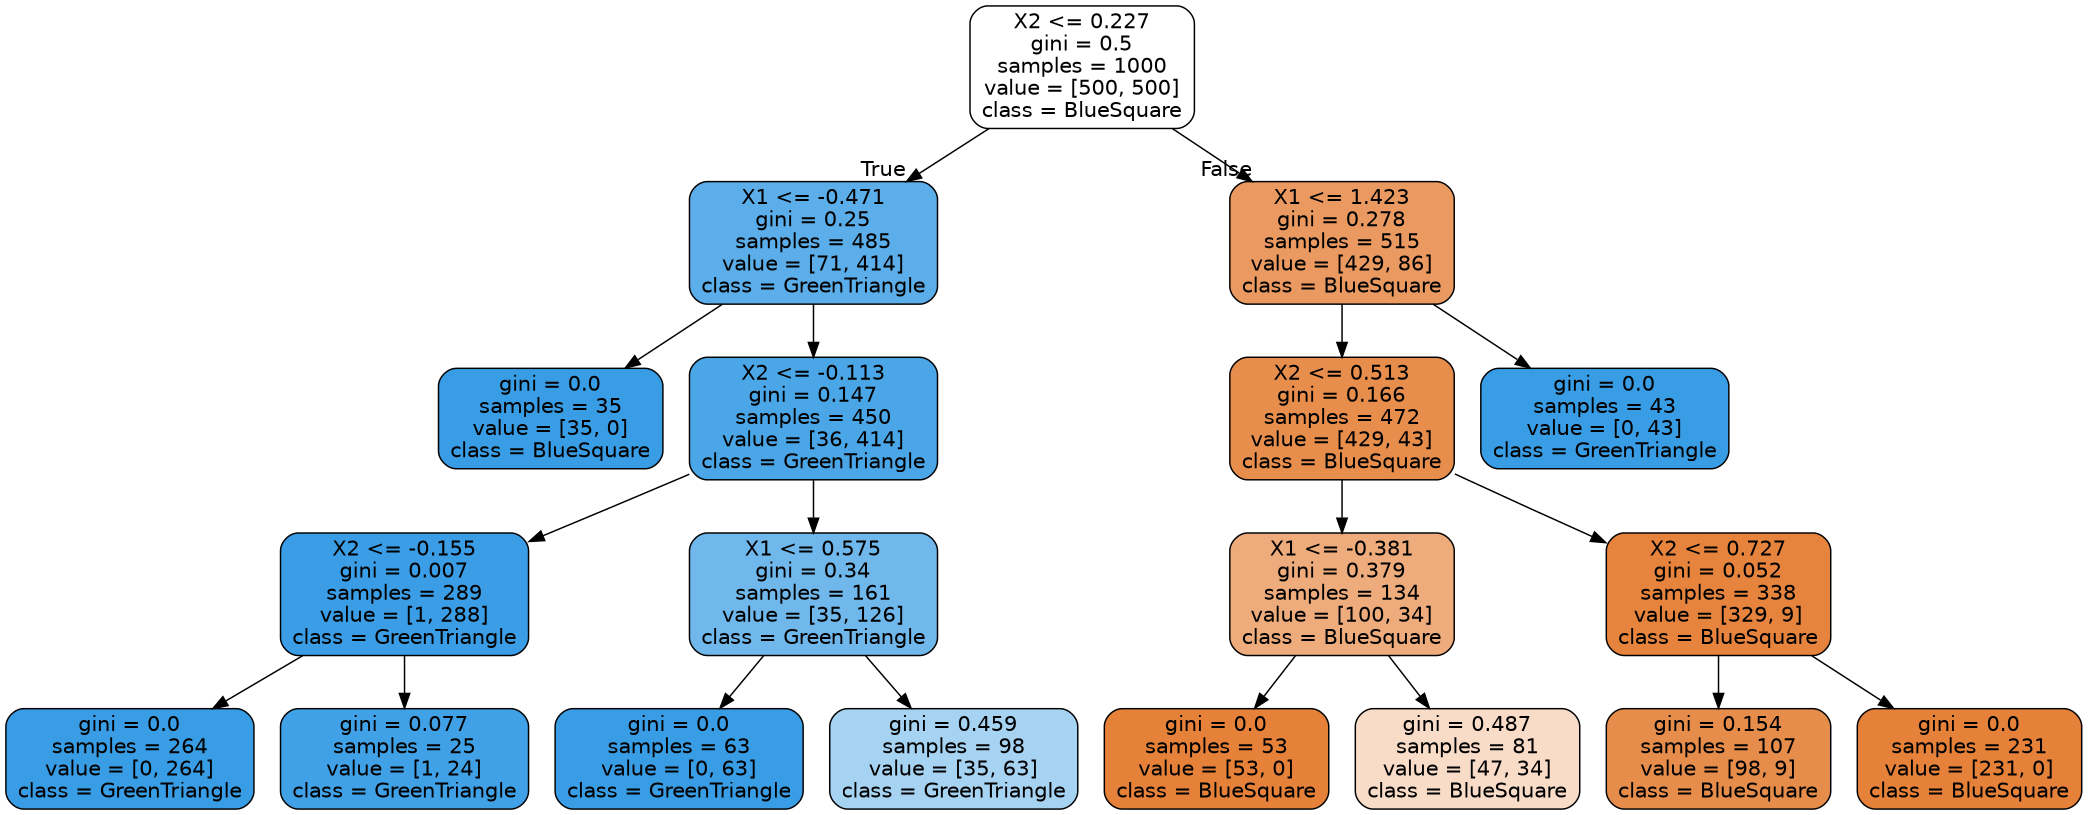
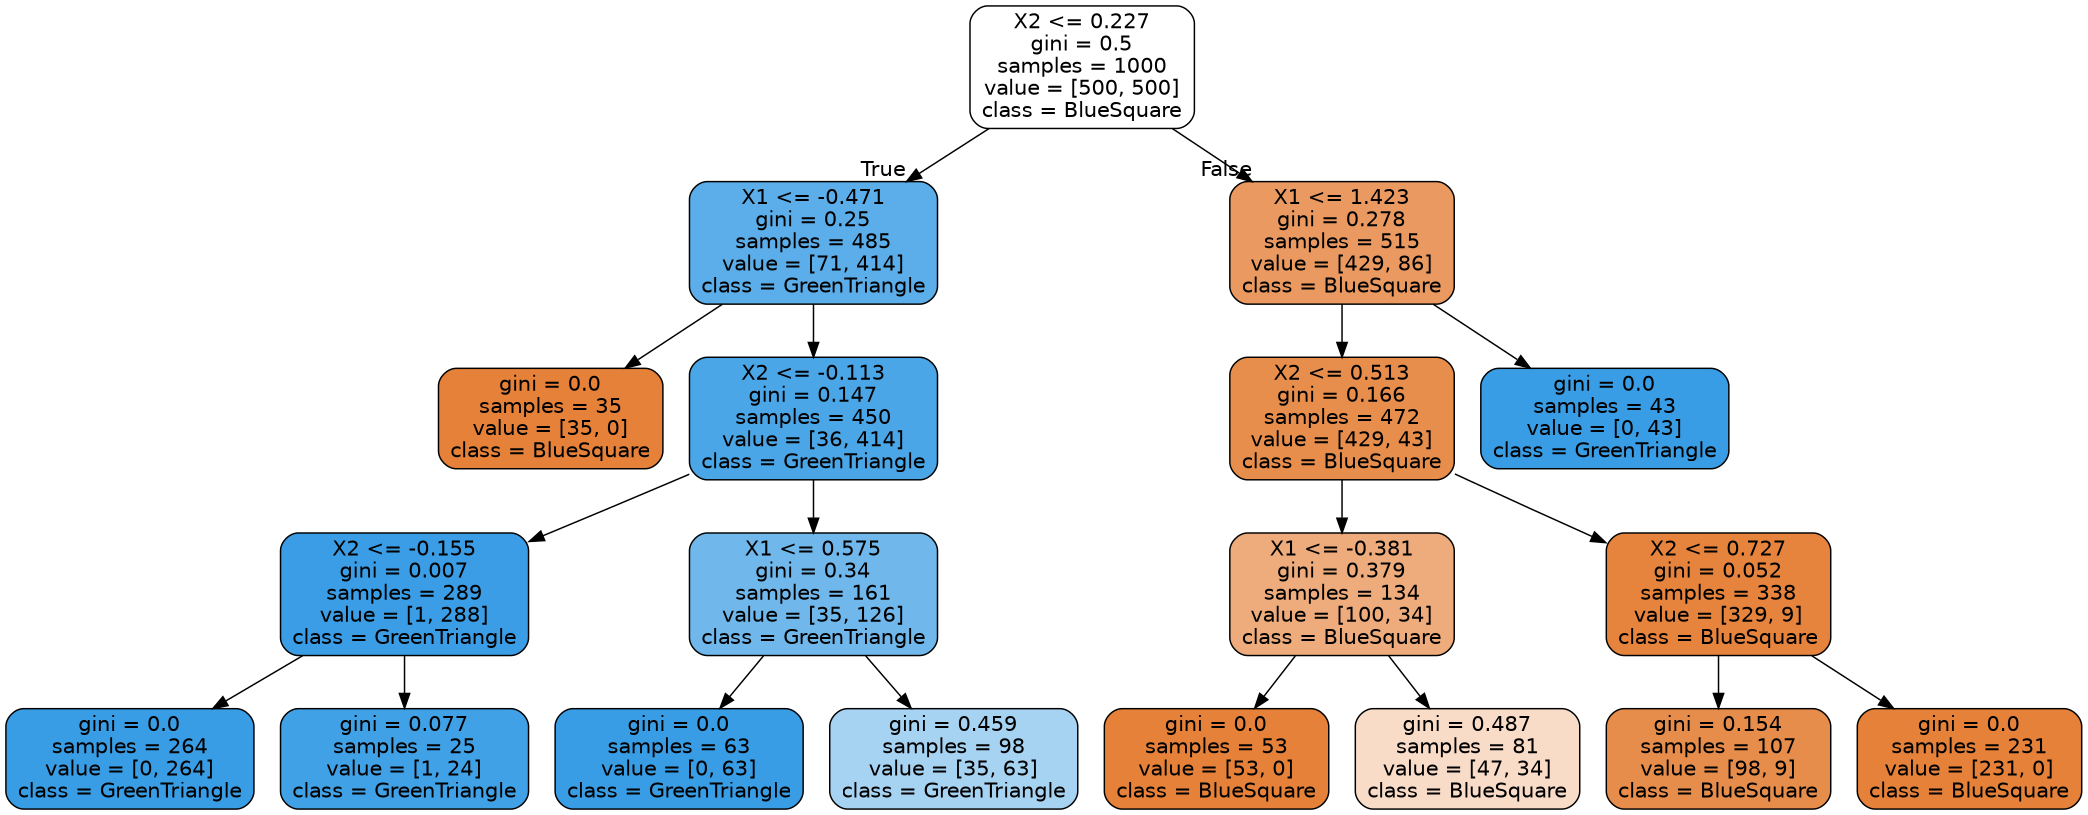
node "gini = 0.0 samples = 35 value = [35, 0] class = BlueSquare": fillcolor #399de5 -> #e58139
